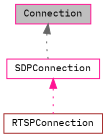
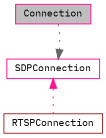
edge "SDPConnection" -> "Connection": reversed
